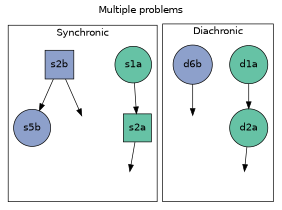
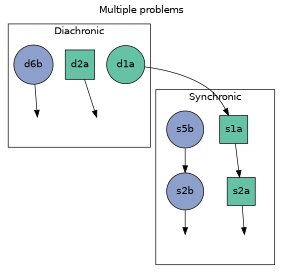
node "s2b": shape square -> circle
node "s1a": shape circle -> square
edge "s2b" -> "s5b": reversed
edge "d1a" -> "d2a": now "d1a" -> "s1a"
node "d2a": shape circle -> square
